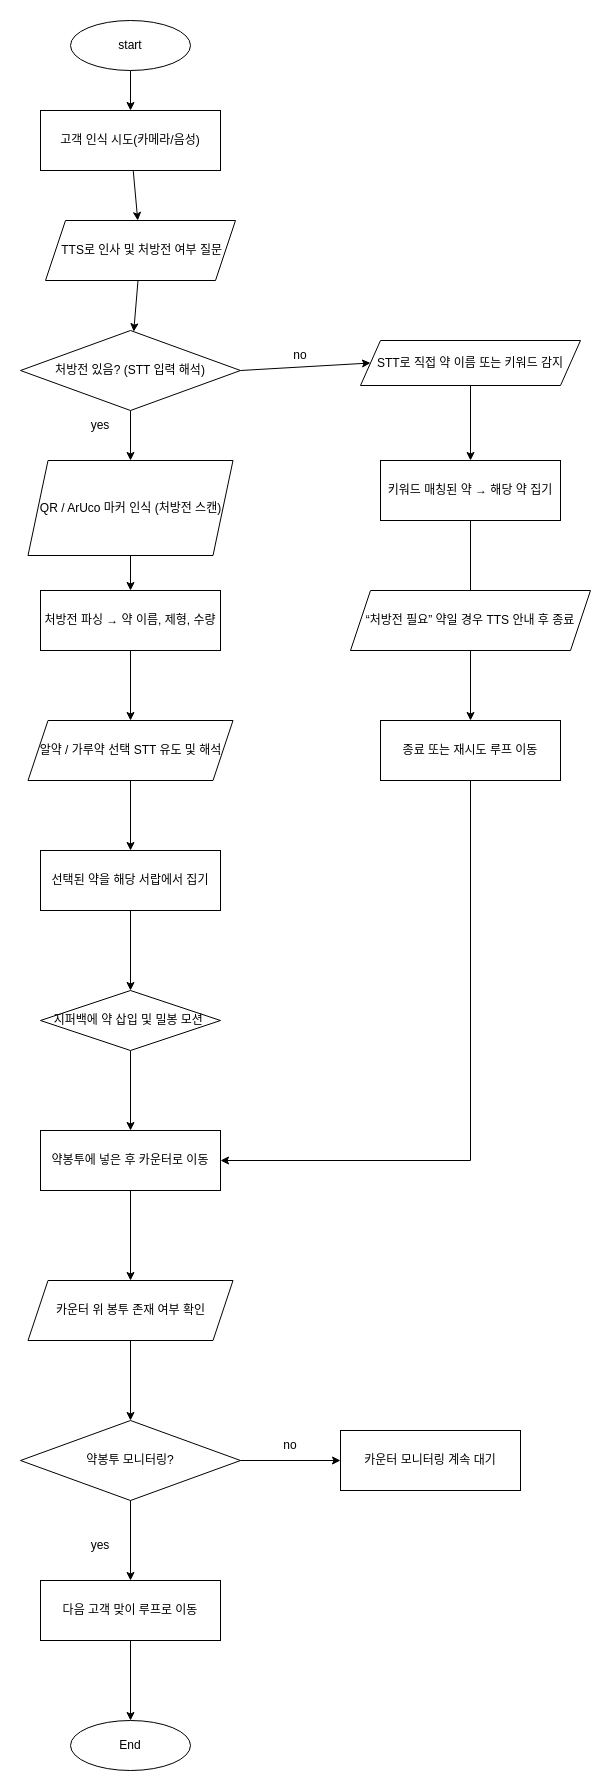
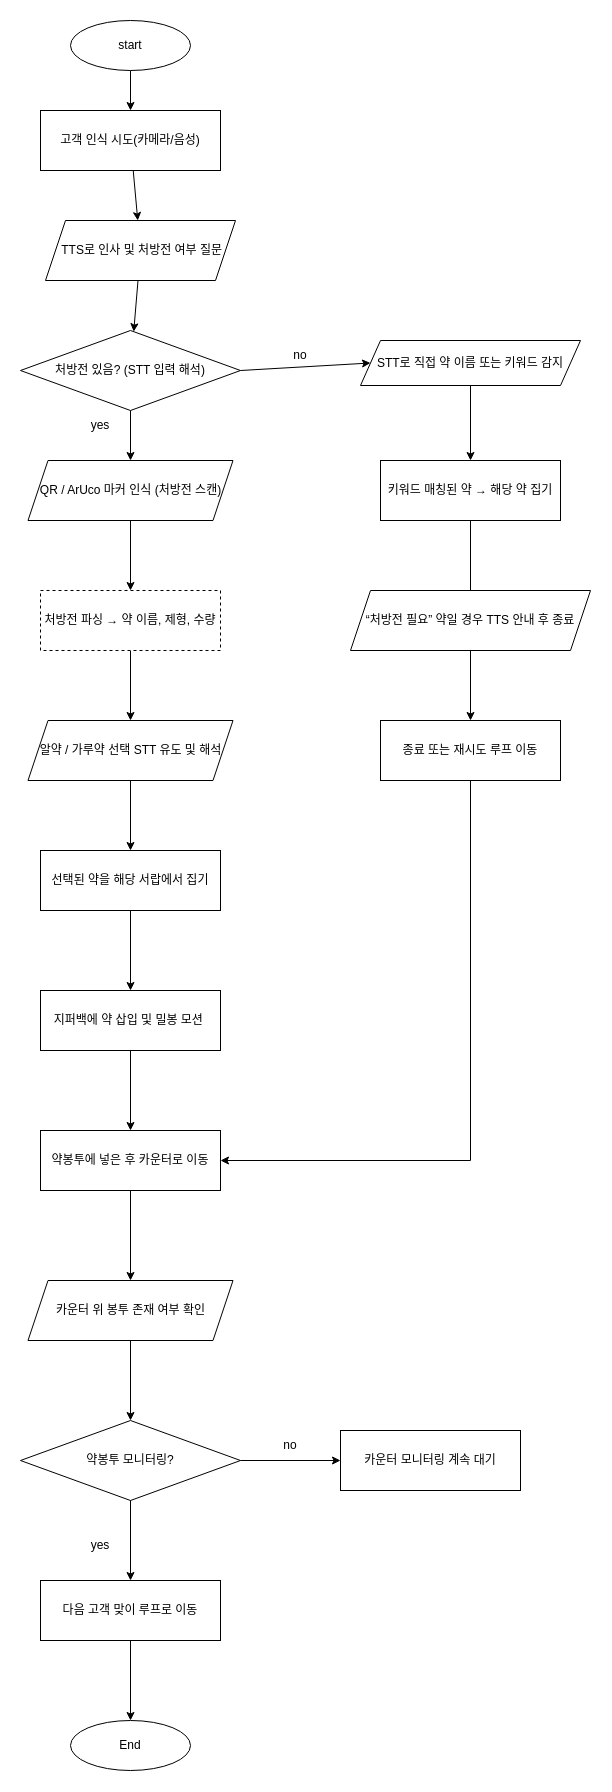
node "QR / ArUco 마커 인식 (처방전 스캔)": size 205x95 -> 205x60
node "처방전 파싱 → 약 이름, 제형, 수량": style solid -> dashed
node "지퍼백에 약 삽입 및 밀봉 모션": shape diamond -> rectangle
